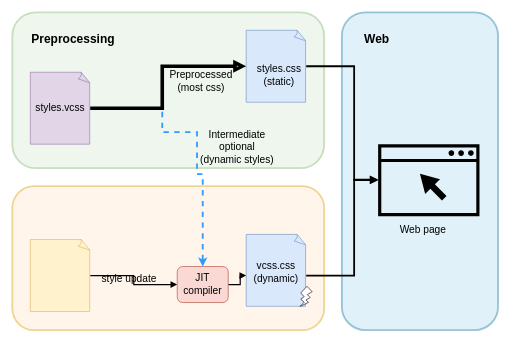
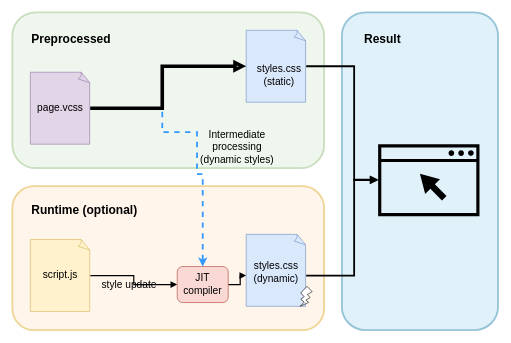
node "Preprocessing": label "Preprocessing" -> "Preprocessed"
node "Web": label "Web" -> "Result"
node "Preprocessed (most css)": removed
node "styles.vcss": label "styles.vcss" -> "page.vcss"
node "Intermediate optional (dynamic styles)": label "Intermediate optional (dynamic styles)" -> "Intermediate processing (dynamic styles)"
node "Runtime (optional)": added
node "Web page": removed
node "vcss.css (dynamic)": label "vcss.css (dynamic)" -> "styles.css (dynamic)"
node "script.js": added
node "style update": moved (129, 279) -> (129, 285)
